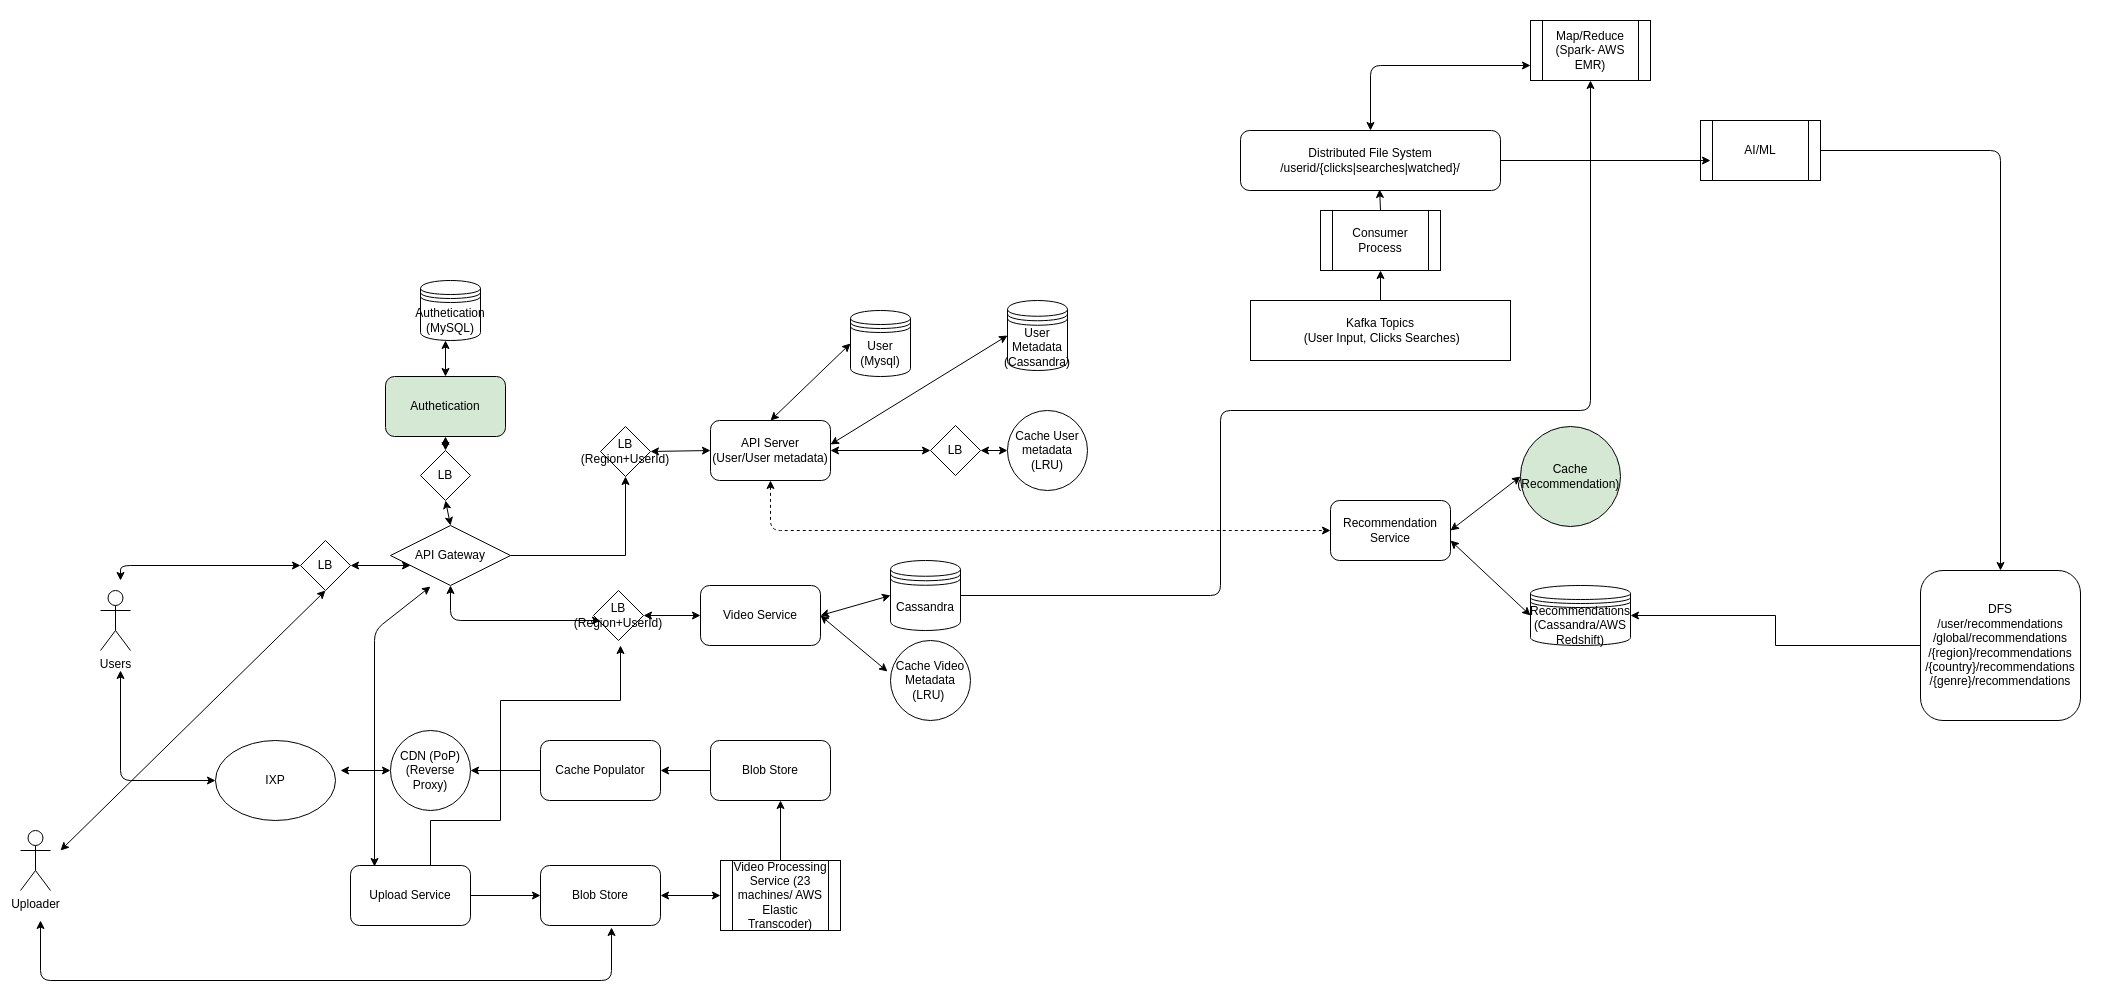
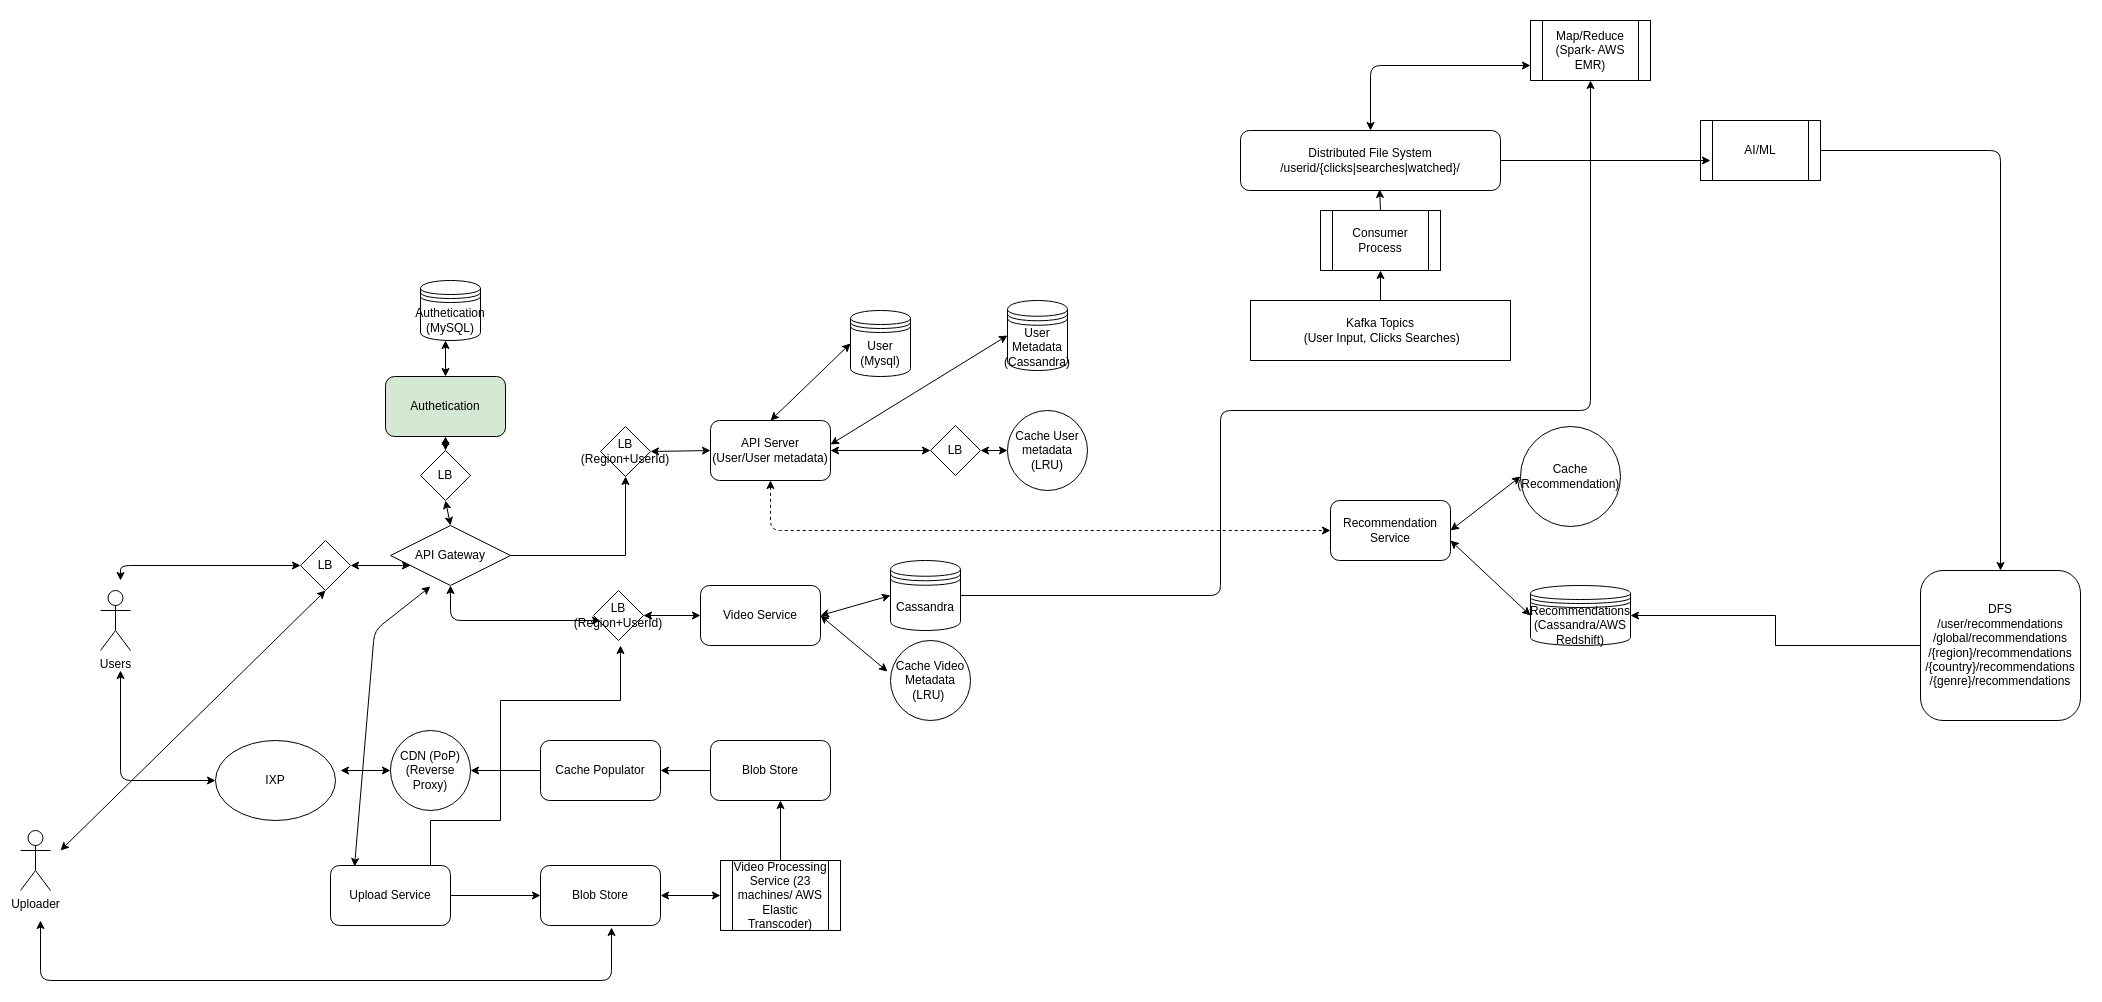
node "Cache (Recommendation)": fillcolor #d5e8d4 -> #ffffff
node "Upload Service": moved (411, 896) -> (391, 896)
